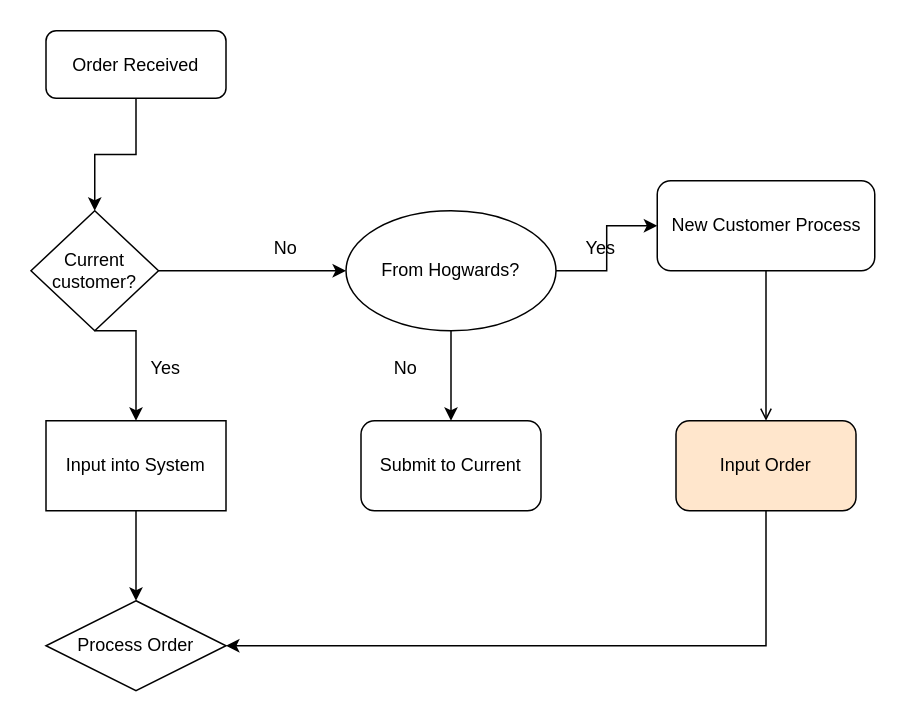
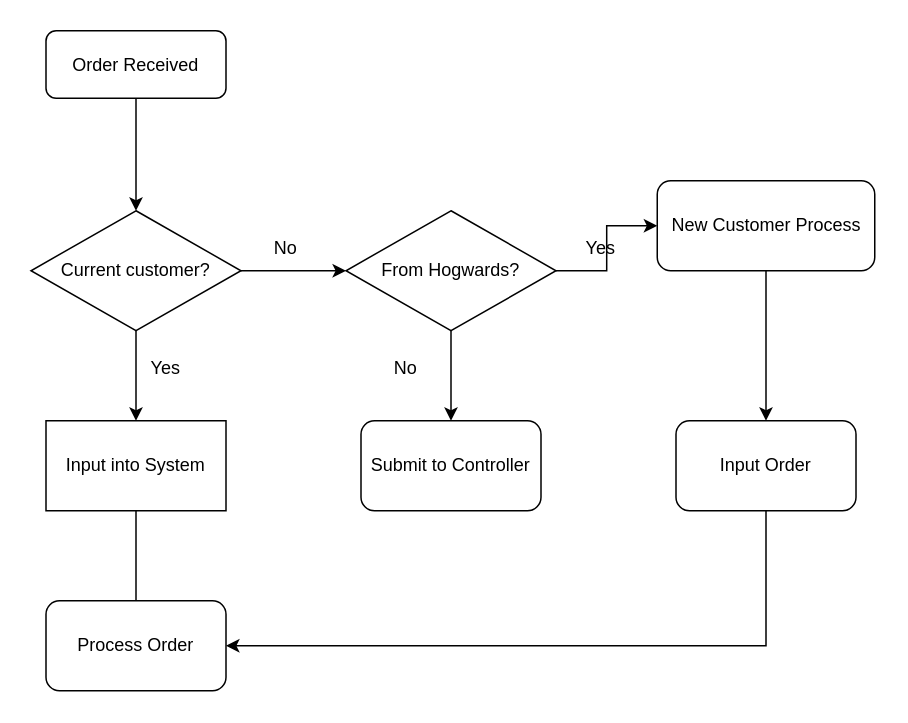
node "Current customer?": size 128x120 -> 210x120
node "From Hogwards?": shape ellipse -> diamond
edge "New Customer Process" -> "Input Order": arrowhead open -> classic
node "Submit to Current": label "Submit to Current" -> "Submit to Controller"
node "Input Order": fillcolor #ffe6cc -> #ffffff
edge "Input into System" -> "Process Order": arrowhead classic -> none
node "Process Order": shape diamond -> rounded rectangle
